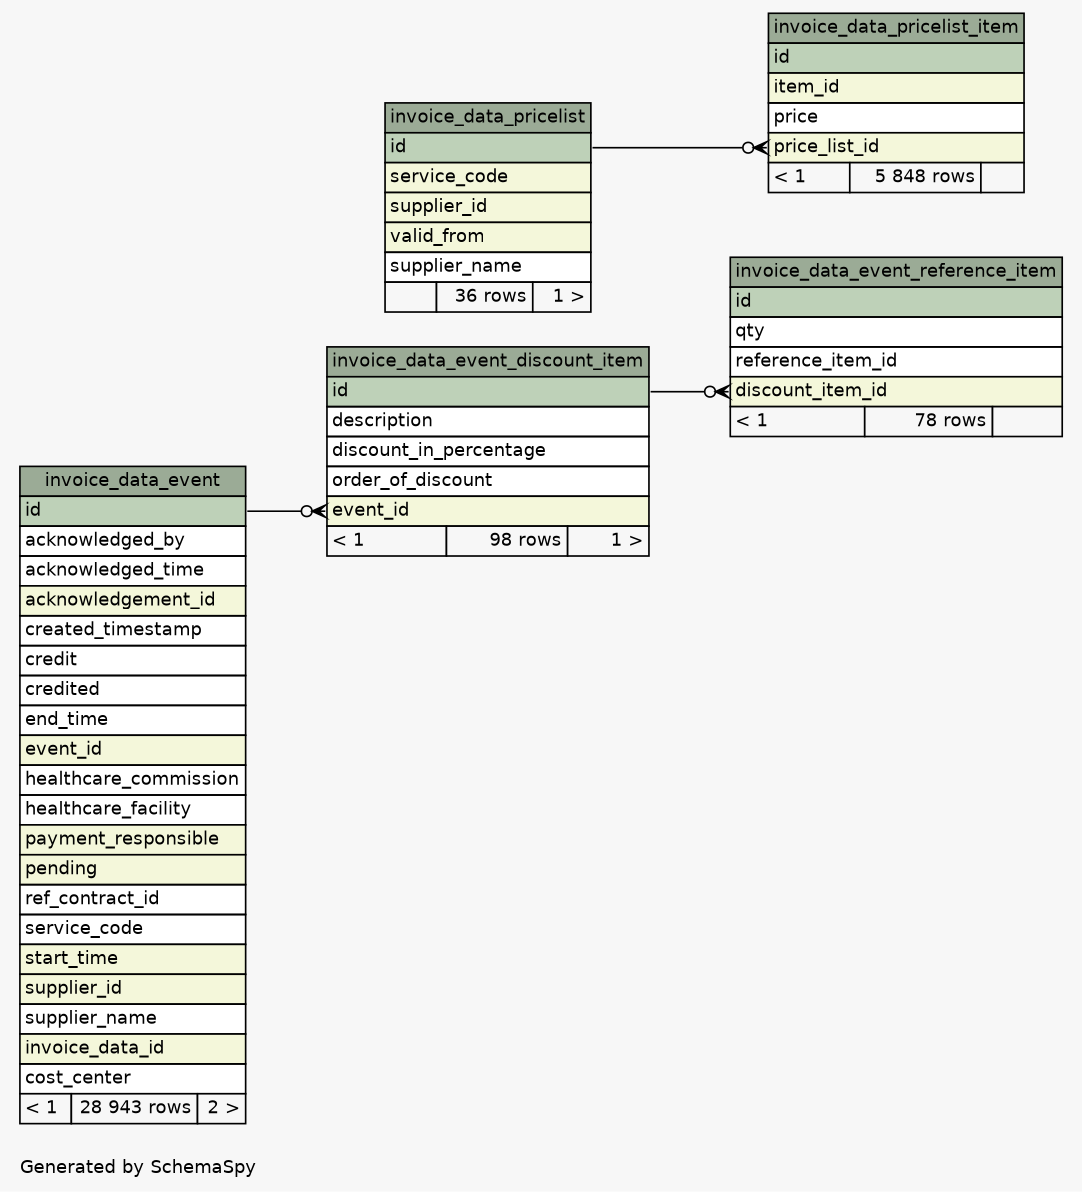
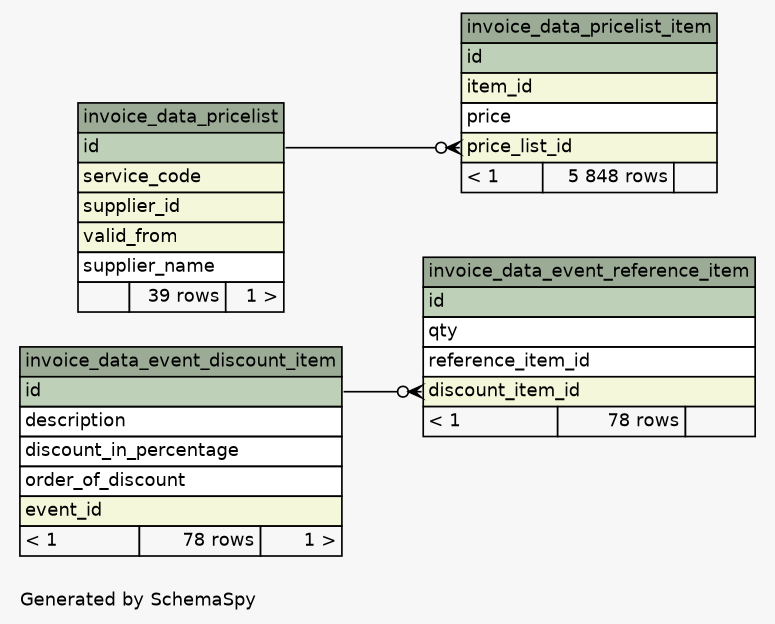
node "invoice_data_pricelist": text "36 rows" -> "39 rows"
node "invoice_data_event_discount_item": text "98 rows" -> "78 rows"
node "invoice_data_event": removed
